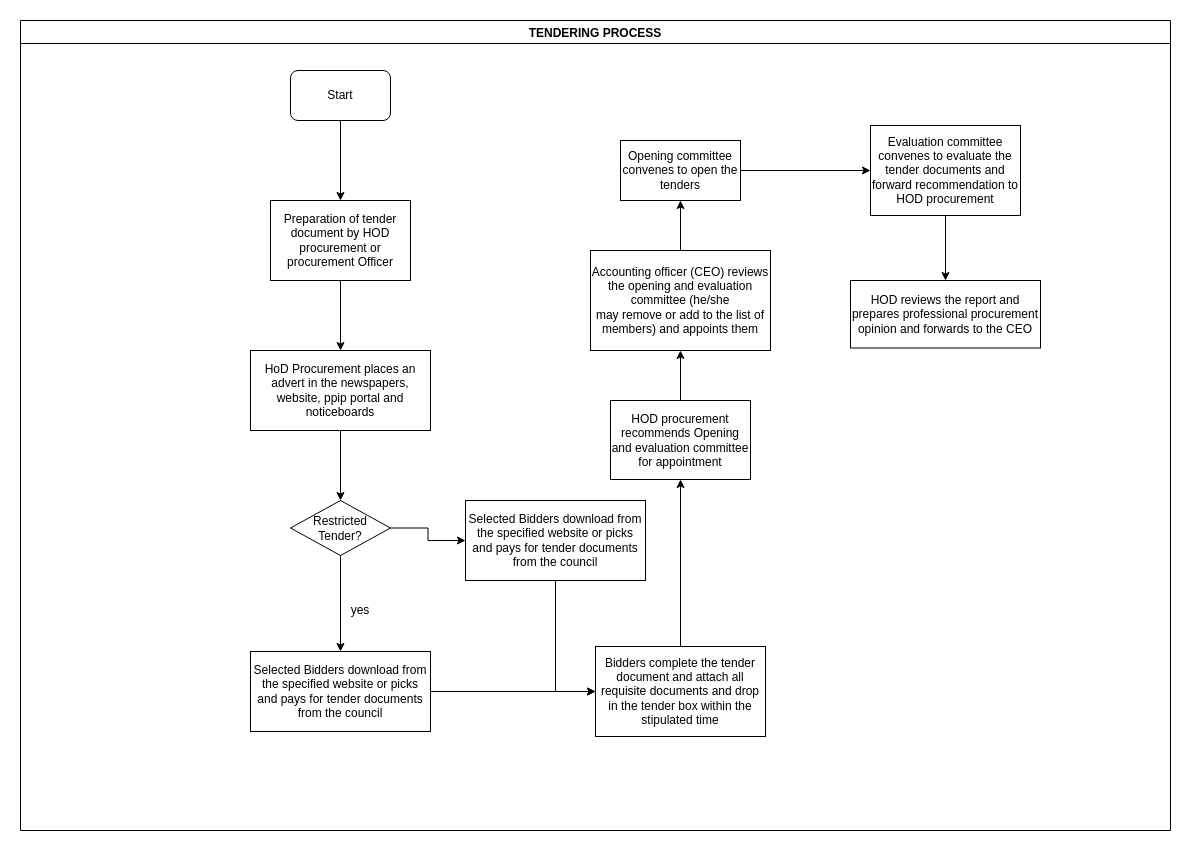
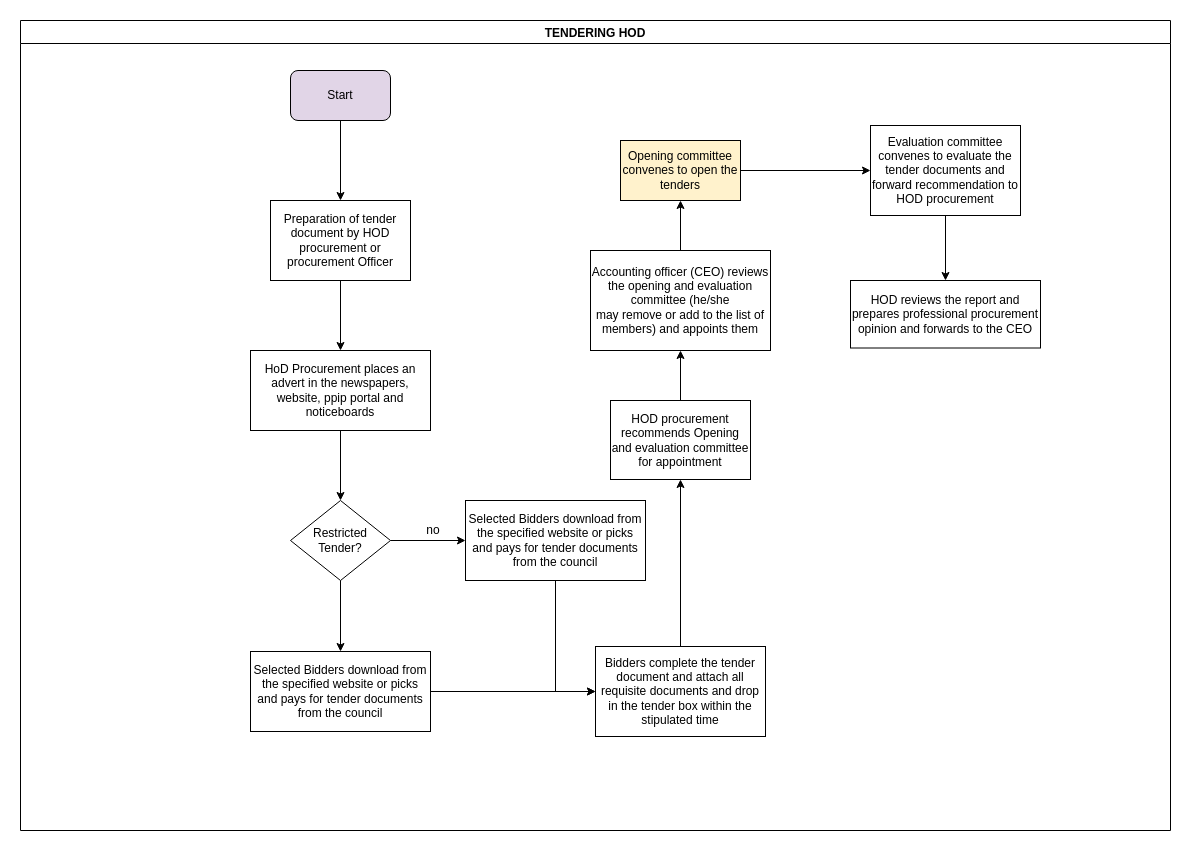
node "TENDERING PROCESS": label "TENDERING PROCESS" -> "TENDERING HOD"
node "Start": fillcolor #ffffff -> #e1d5e7
node "Opening committee convenes to open the tenders": fillcolor #ffffff -> #fff2cc
node "Restricted Tender?": size 100x55 -> 100x80
node "no": added
node "yes": removed
